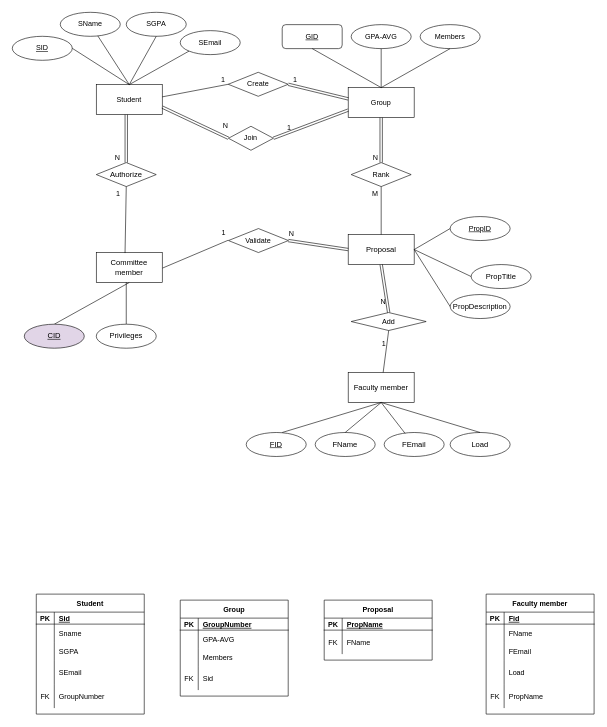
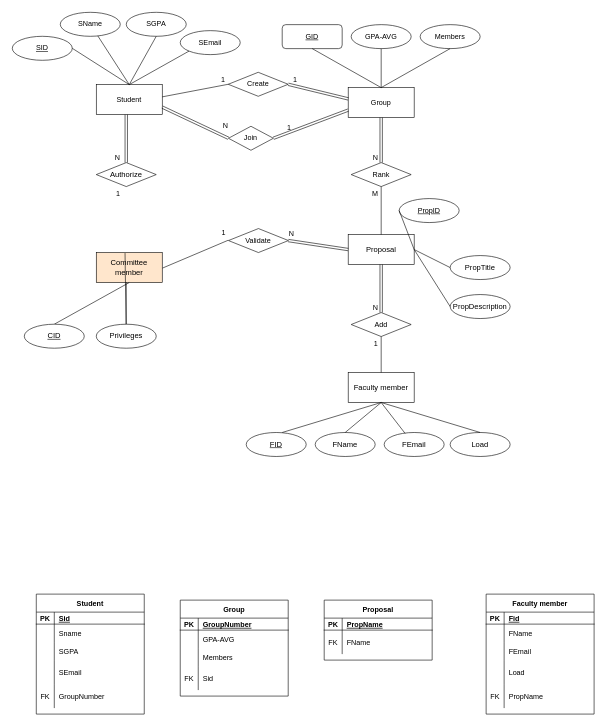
edge "Authorize" -- "Committee member": now "Privileges" -- "Committee member"
node "PropID": moved (480, 229) -> (429, 211)
node "Committee member": fillcolor #ffffff -> #ffe6cc
node "PropTitle": moved (501, 277) -> (480, 268)
node "Add": size 75x18 -> 60x24
node "CID": fillcolor #e1d5e7 -> #ffffff
